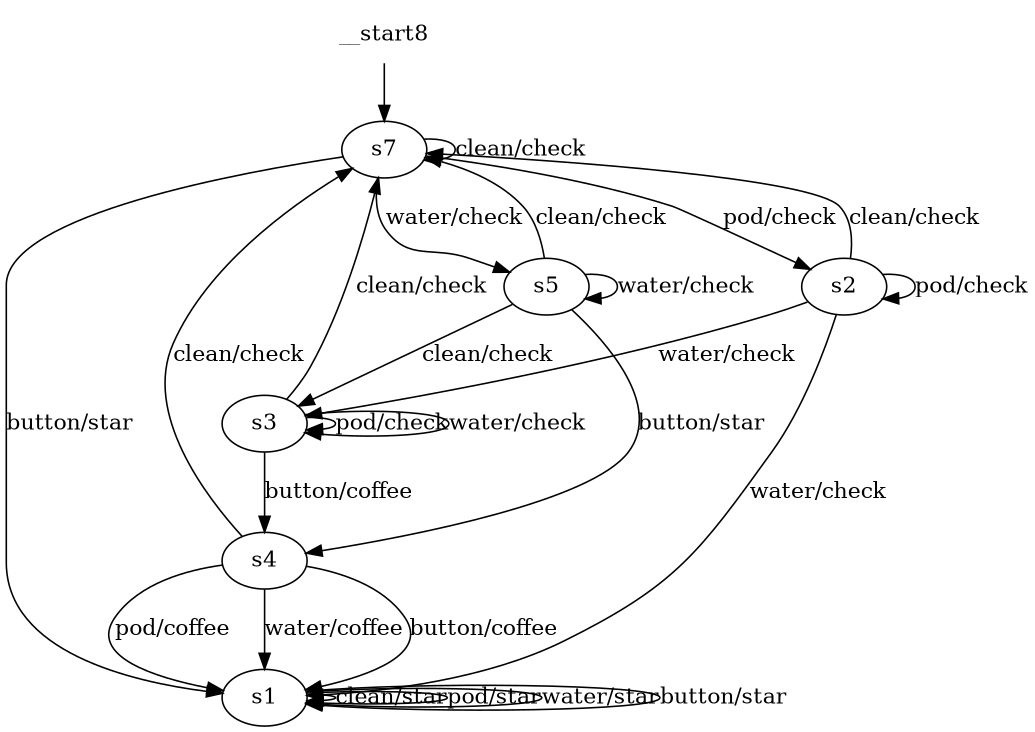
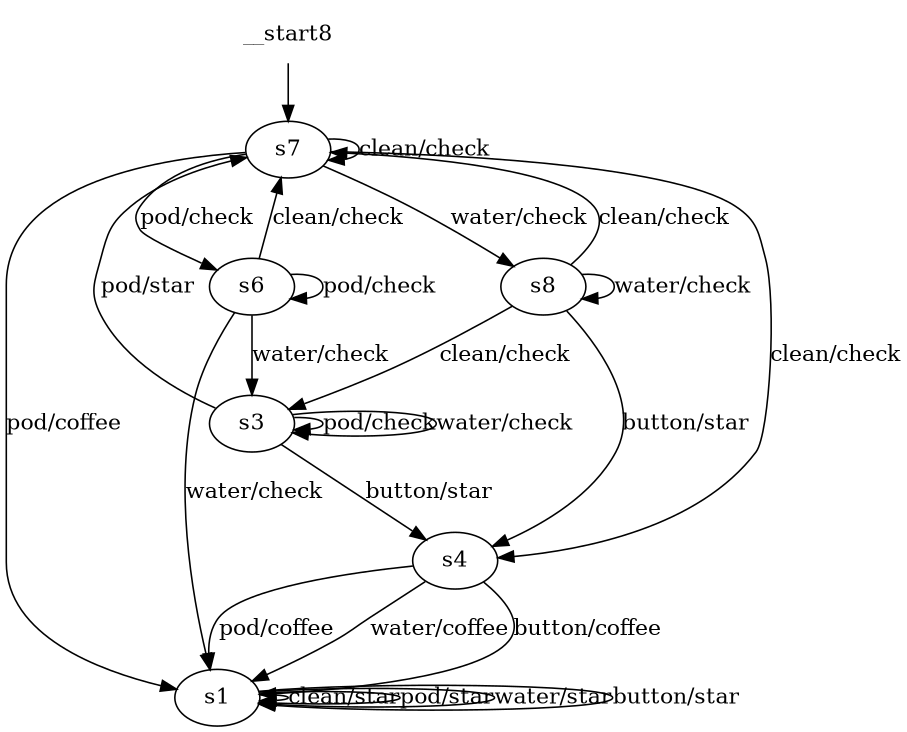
edge "s3" -> "s7": label "clean/check" -> "pod/star"
node "s5": label "s5" -> "s8"
node "s2": label "s2" -> "s6"
edge "s4" -> "s7": reversed
edge "s7" -> "s1": label "button/star" -> "pod/coffee"
edge "s3" -> "s4": label "button/coffee" -> "button/star"
